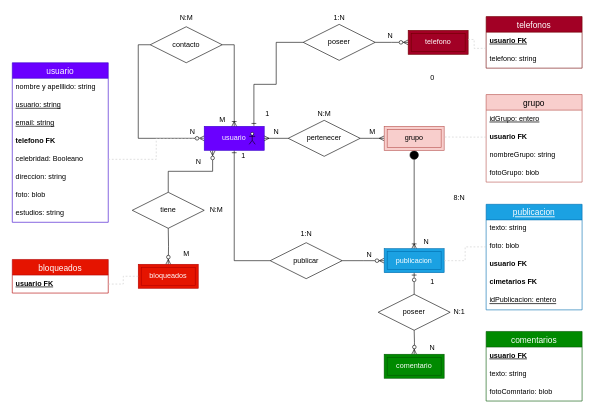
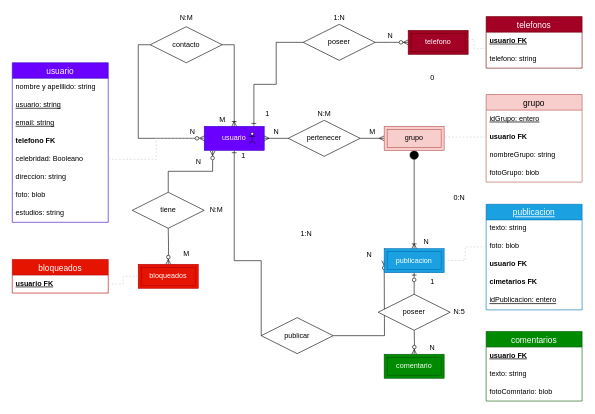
node "8:N": label "8:N" -> "0:N"
node "publicar": moved (306, 261) -> (297, 336)
node "N:1": label "N:1" -> "N:5"
